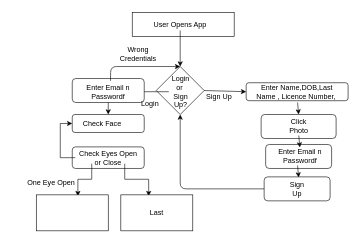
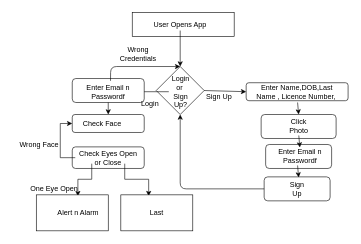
node "Wrong Face": added
node "One Eye Open": moved (51, 183) -> (54, 189)
node "Alert n Alarm": added
